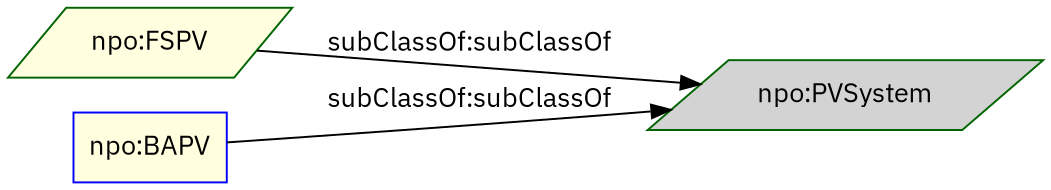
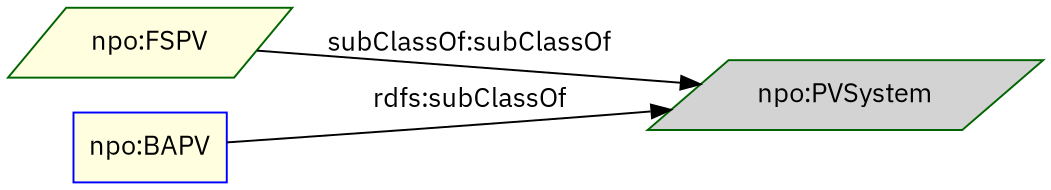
edge "npo:BAPV" -> "npo:PVSystem": label "subClassOf:subClassOf" -> "rdfs:subClassOf"
